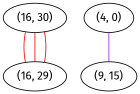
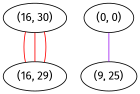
node "(4, 0)": label "(4, 0)" -> "(0, 0)"
node "(9, 15)": label "(9, 15)" -> "(9, 25)"
